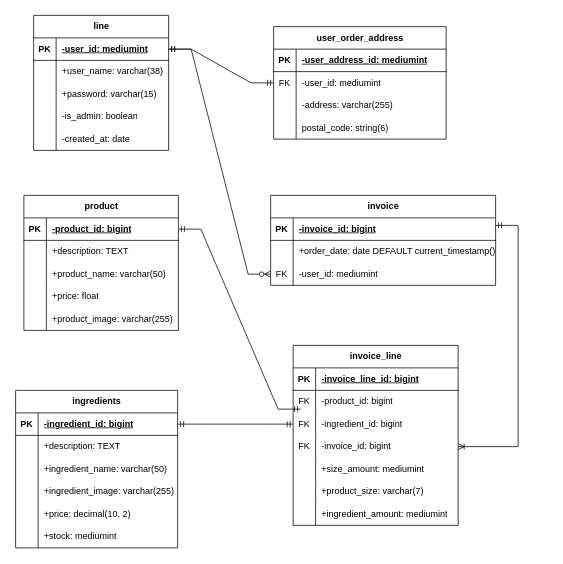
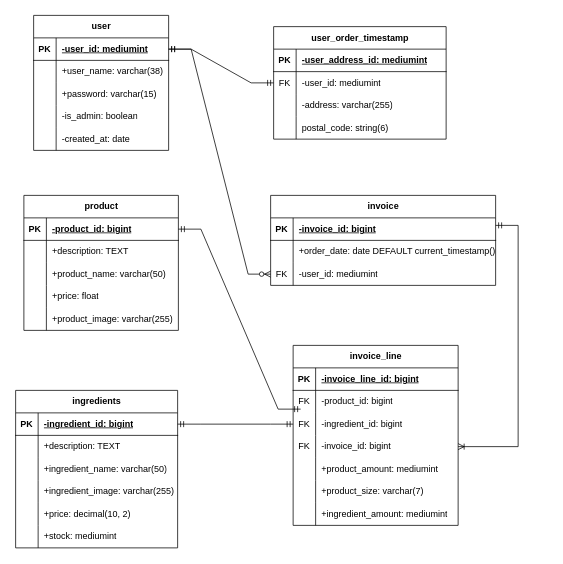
node "line": label "line" -> "user"
node "user_order_address": label "user_order_address" -> "user_order_timestamp"
node "+size_amount: mediumint": label "+size_amount: mediumint" -> "+product_amount: mediumint"
